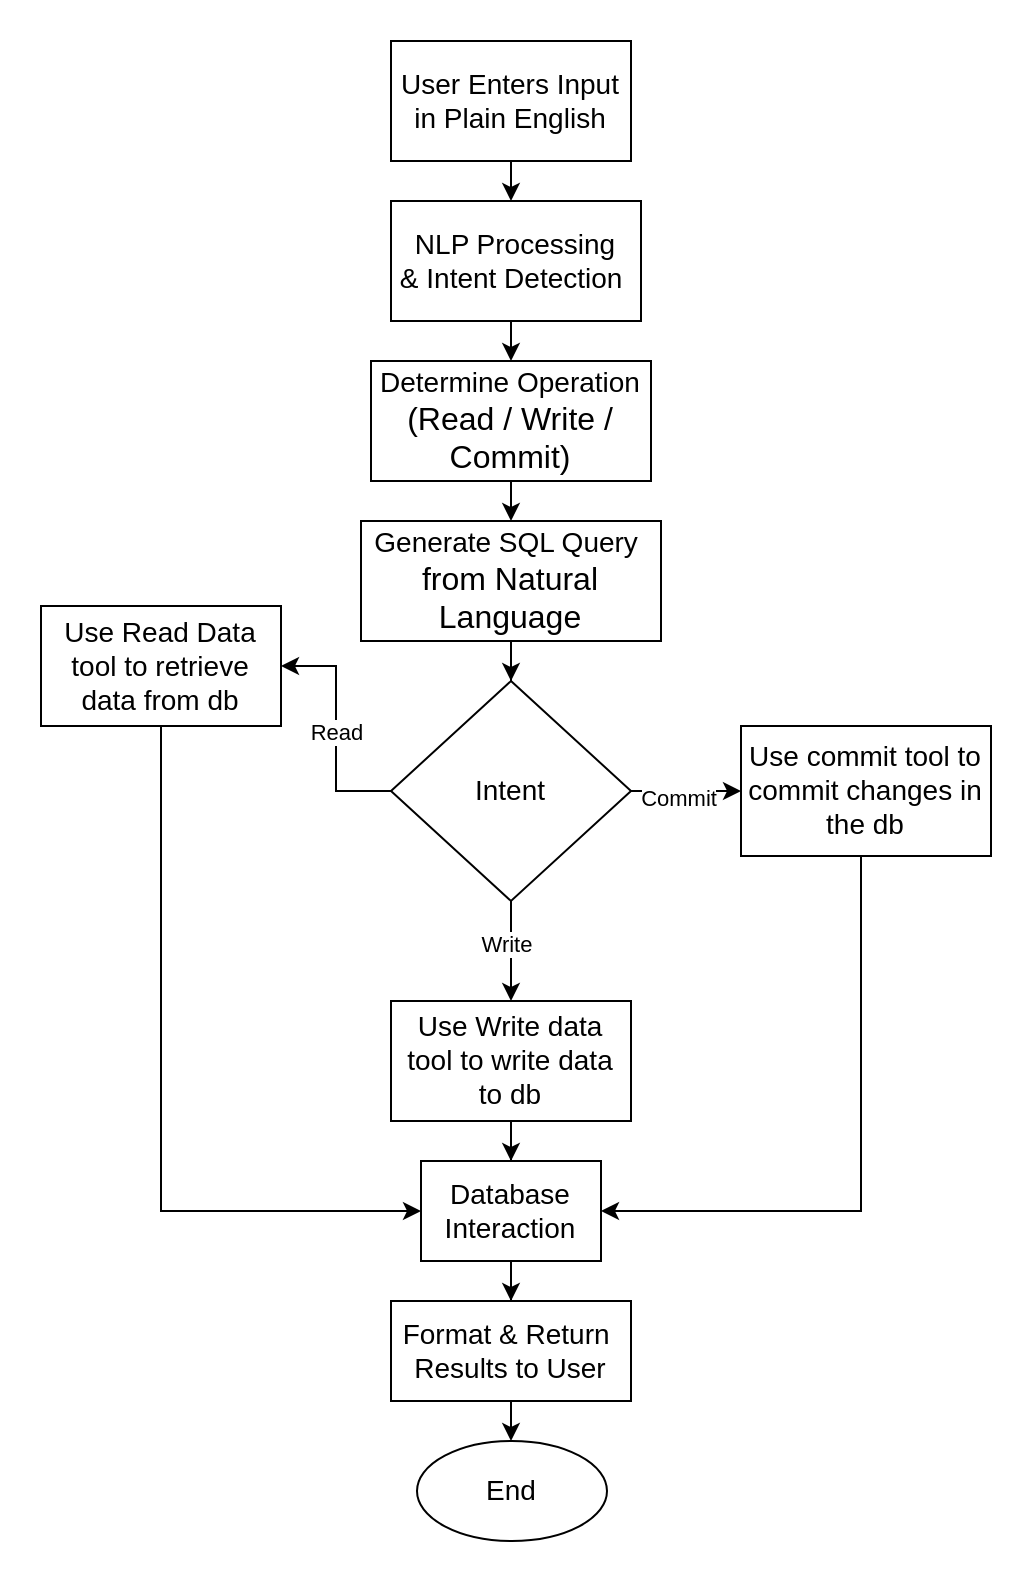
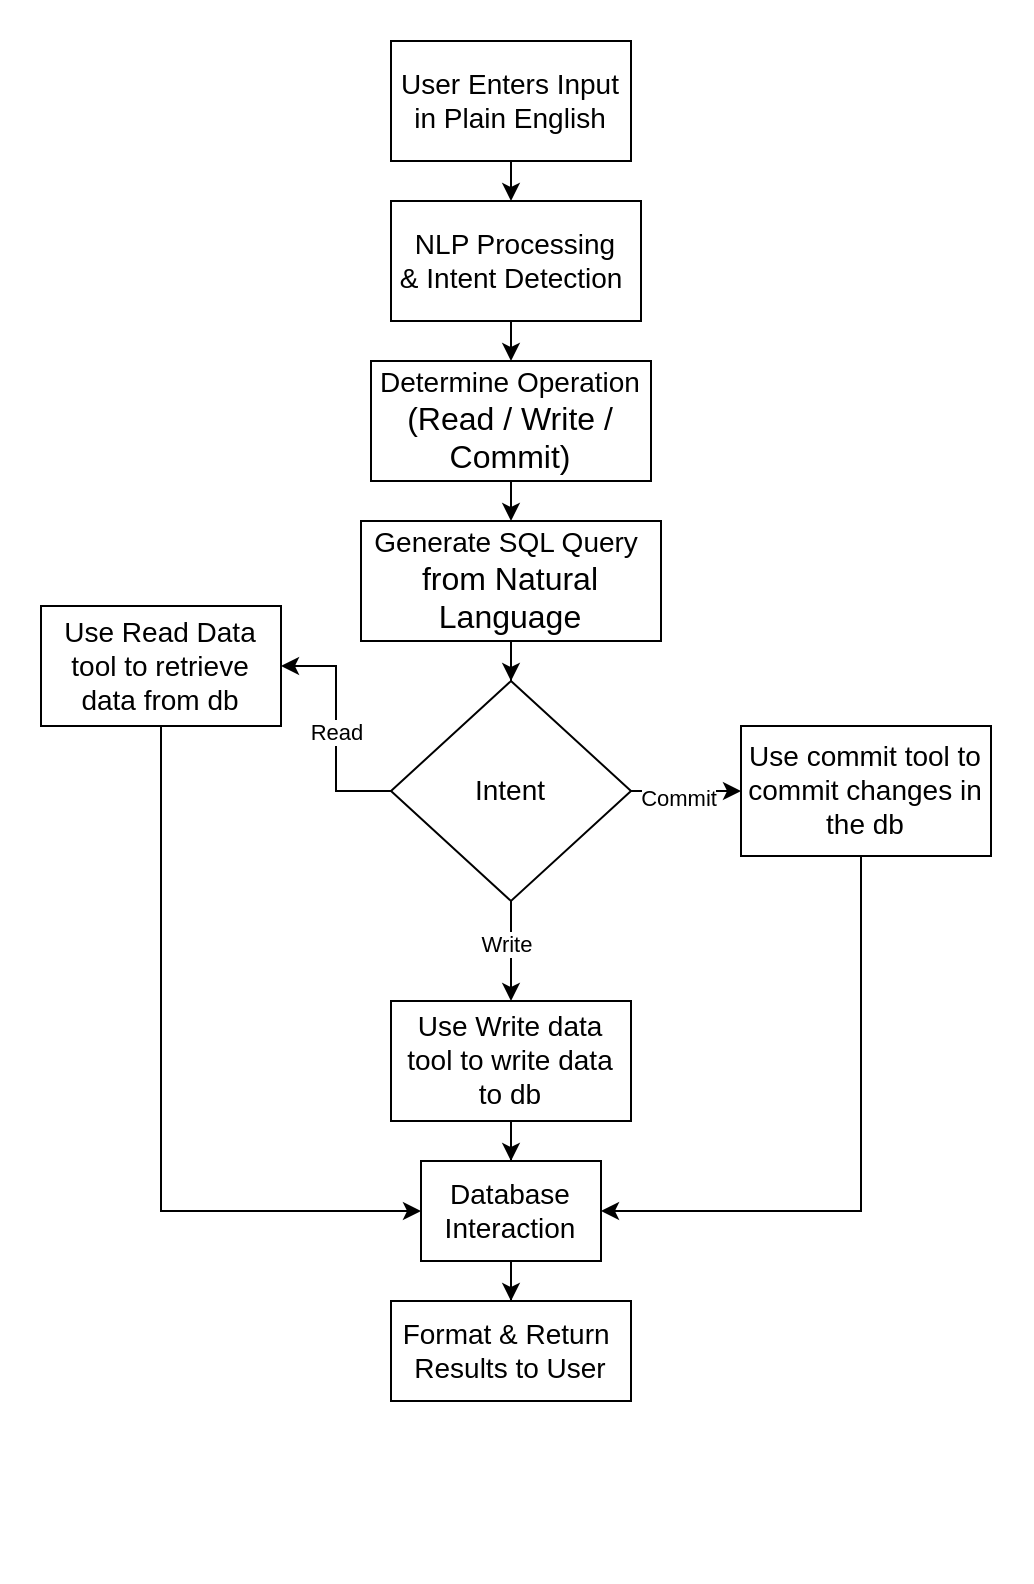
edge "Format & Return Results to User" -> "End": removed
node "End": removed
